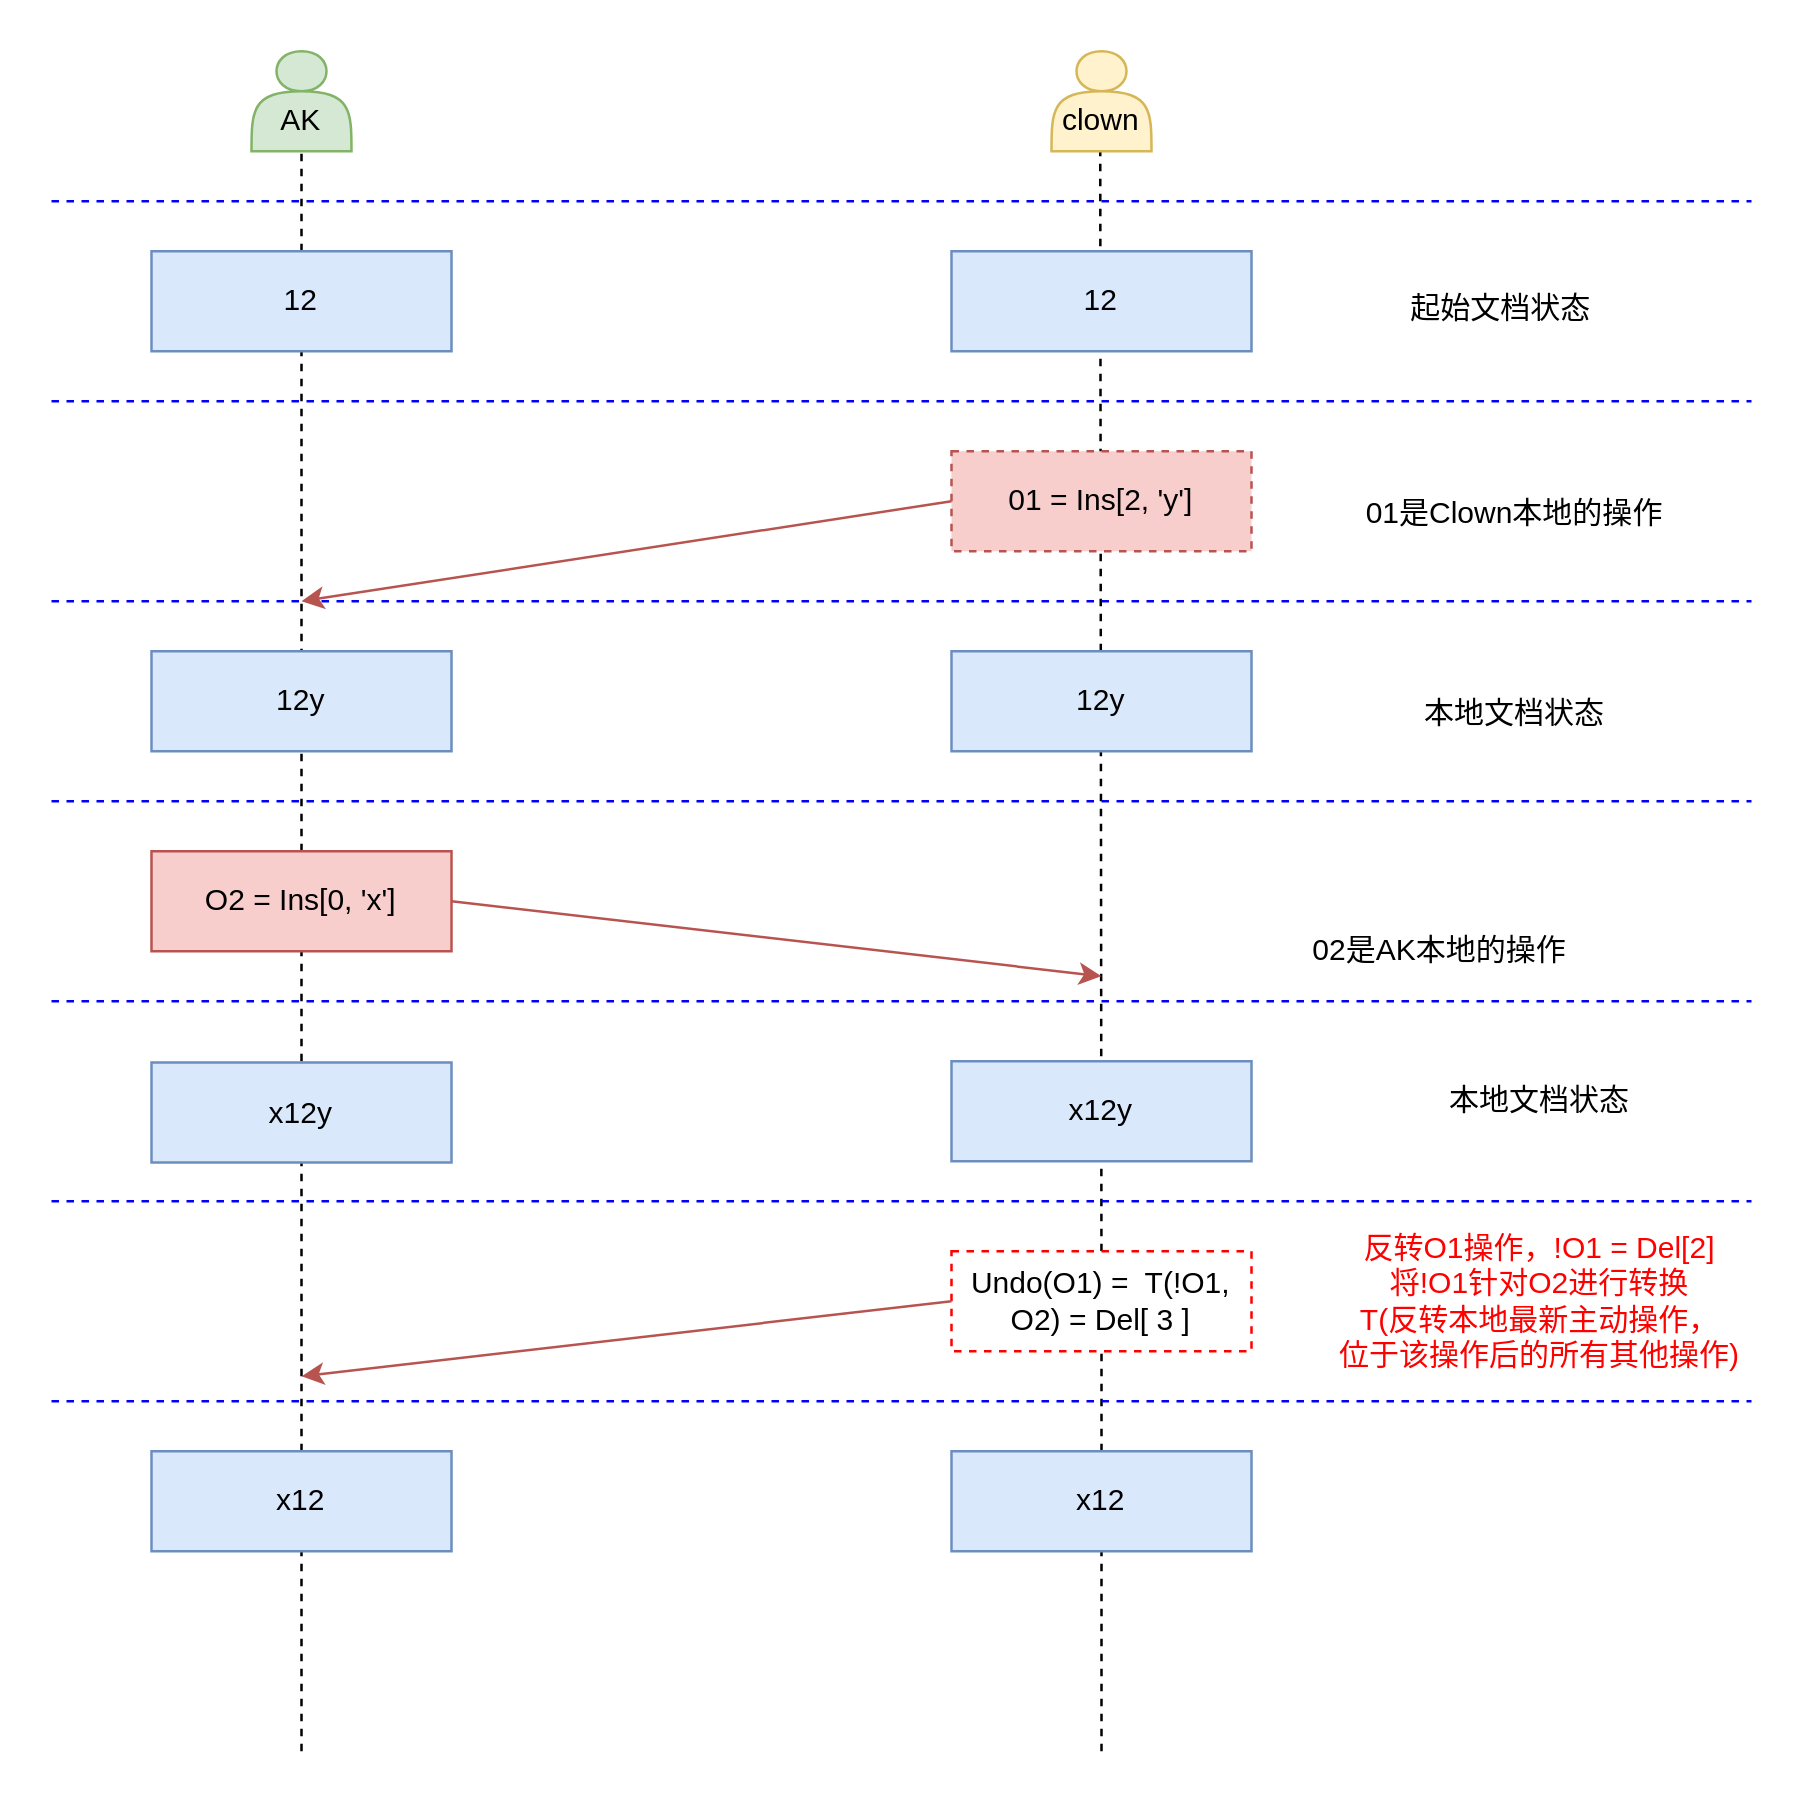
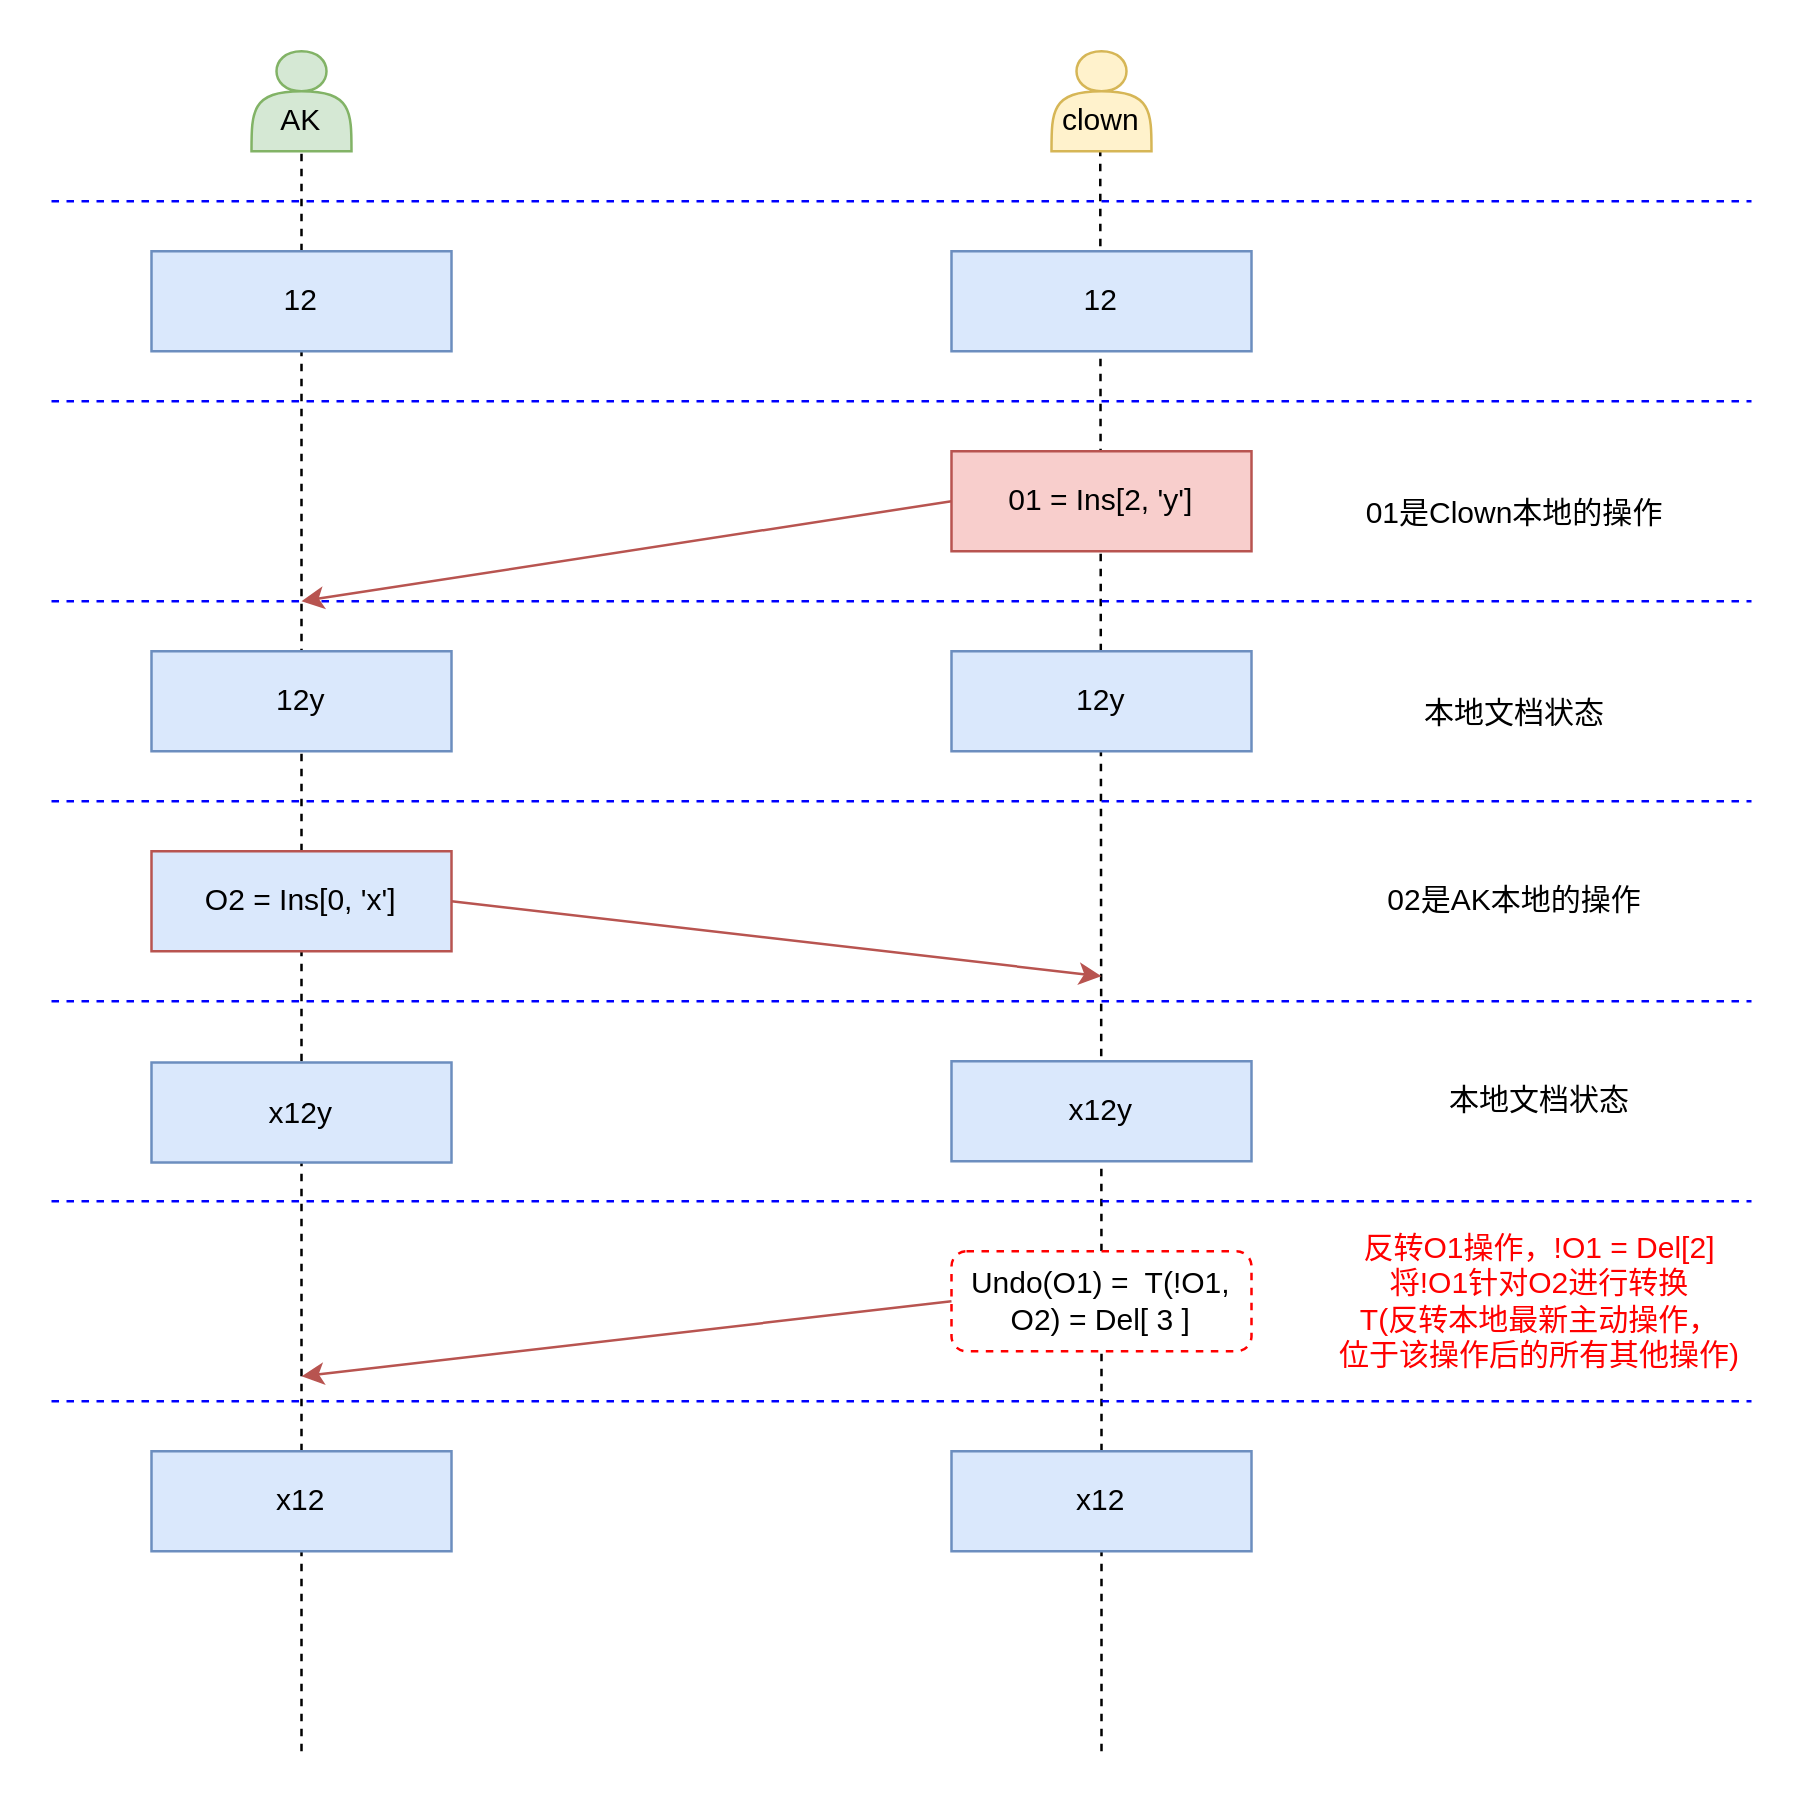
node "起始文档状态": removed
node "01 = Ins[2, 'y']": style dashed -> solid
node "O2 = Ins[0, 'x']": fillcolor #f8cecc -> #dae8fc
node "02是AK本地的操作": moved (1439, 951) -> (1514, 901)
node "Undo(O1) = T(!O1, O2) = Del[ 3 ]": shape rectangle -> rounded rectangle
